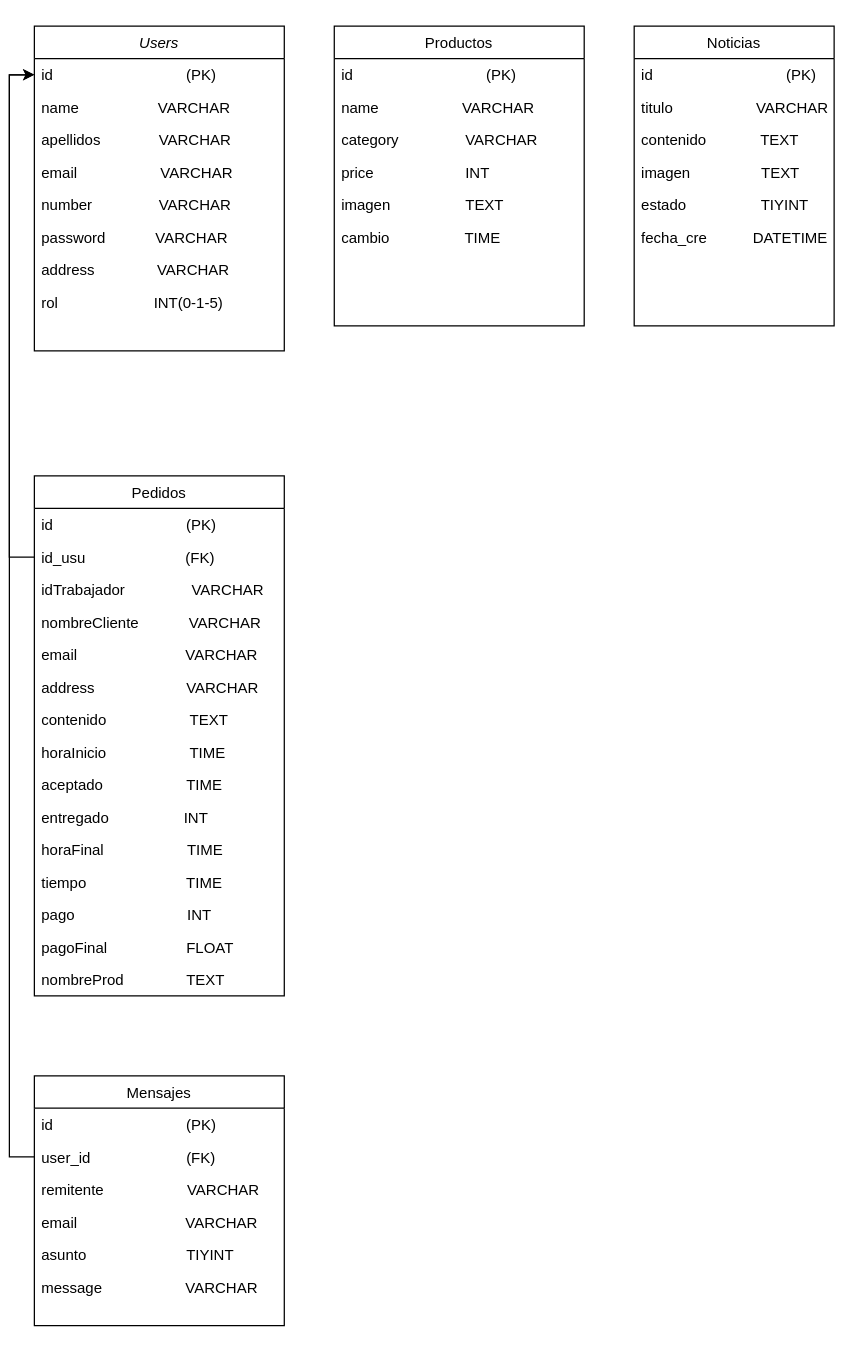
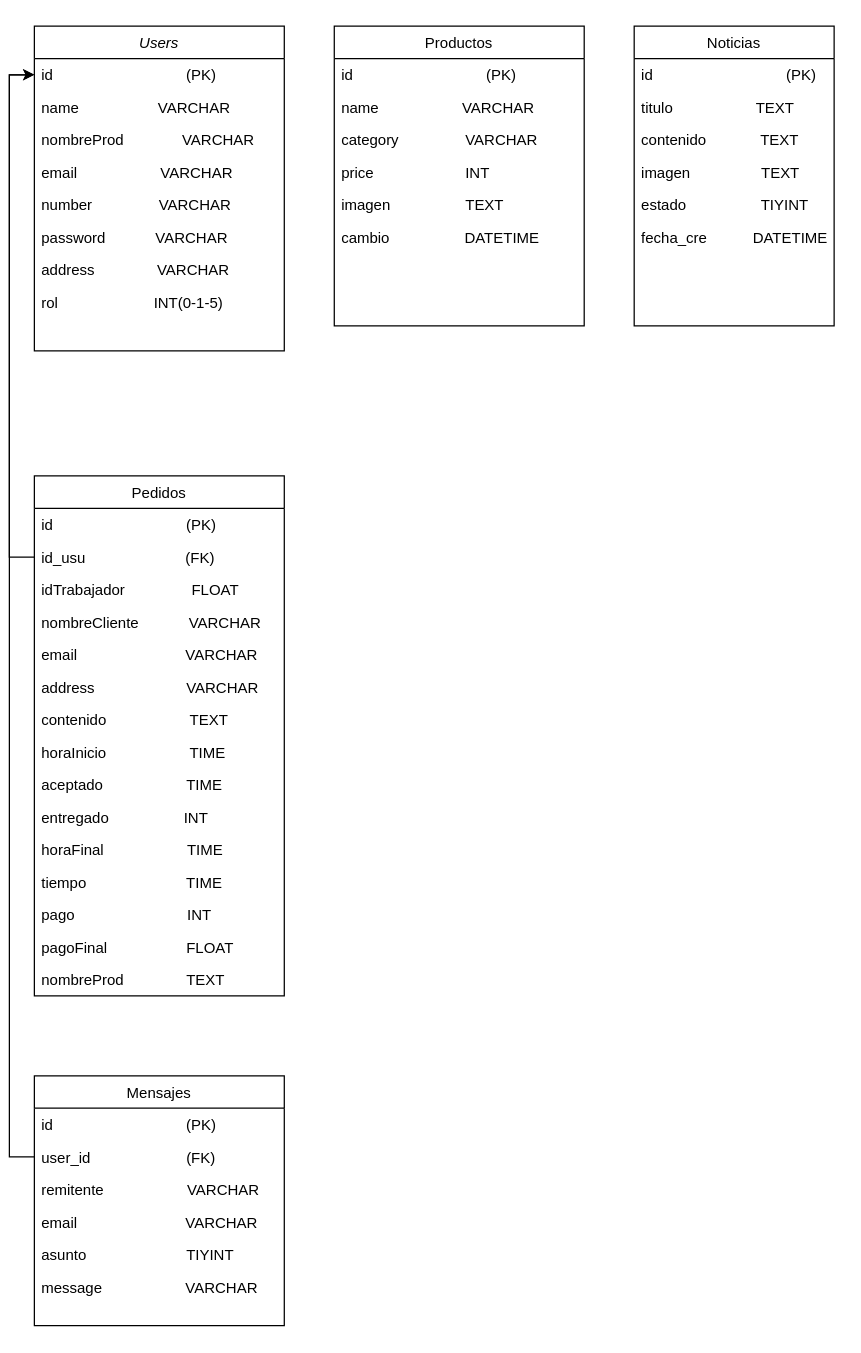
node "titulo VARCHAR": label "titulo VARCHAR" -> "titulo TEXT"
node "apellidos VARCHAR": label "apellidos VARCHAR" -> "nombreProd VARCHAR"
node "cambio TIME": label "cambio TIME" -> "cambio DATETIME"
node "idTrabajador VARCHAR": label "idTrabajador VARCHAR" -> "idTrabajador FLOAT"
